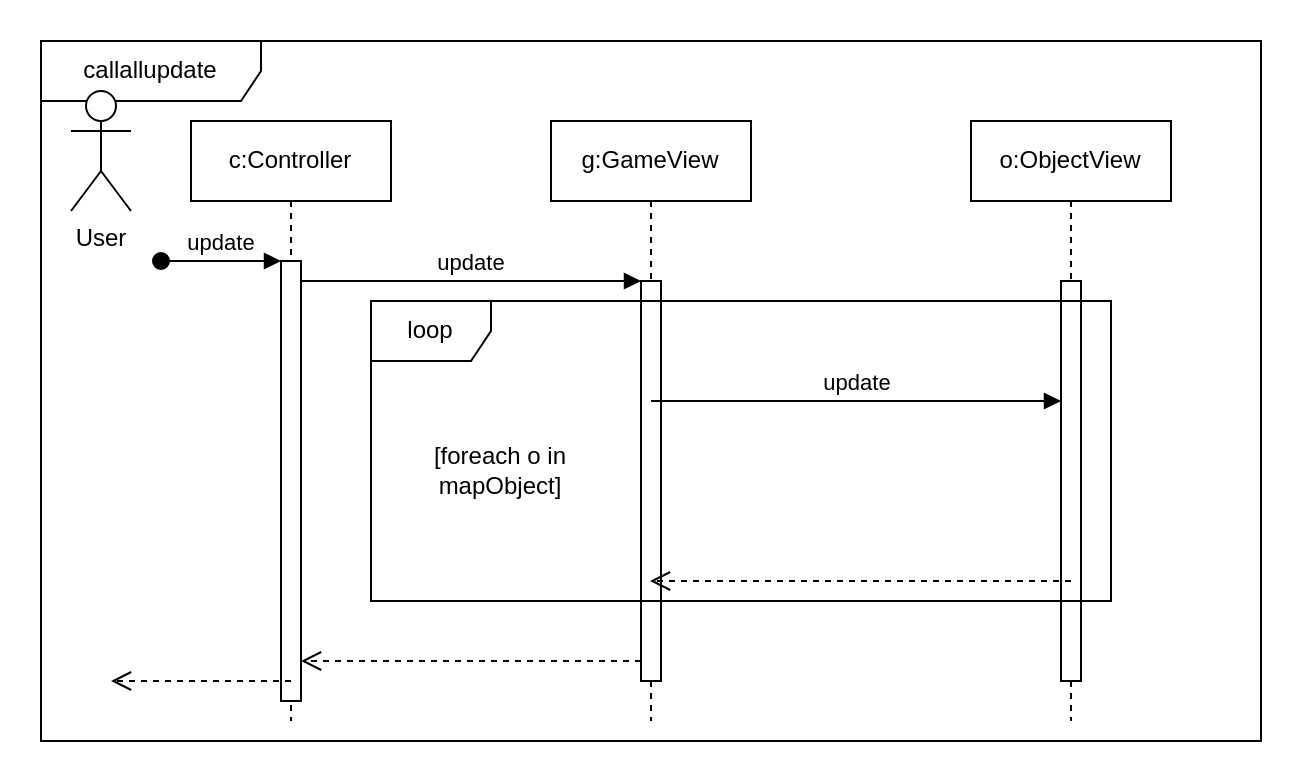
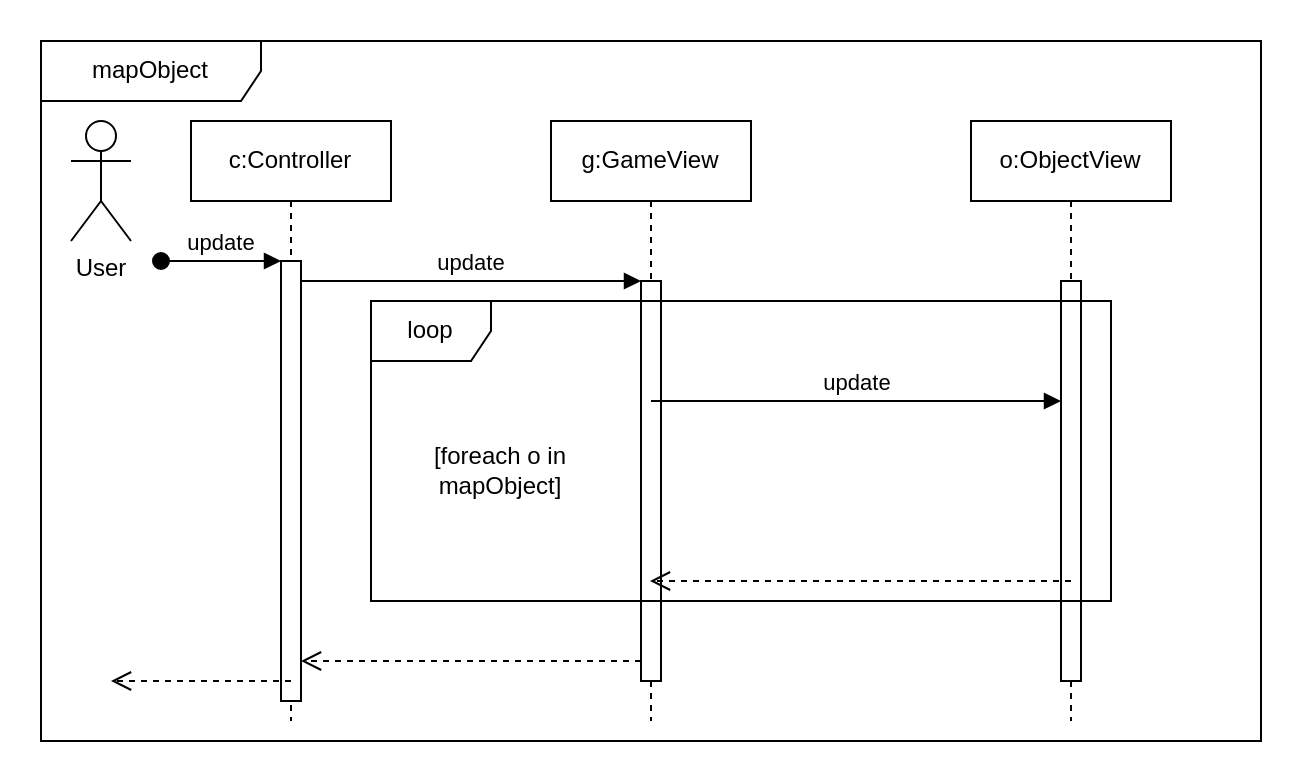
node "callallupdate": label "callallupdate" -> "mapObject"
node "User": moved (101, 151) -> (101, 181)
